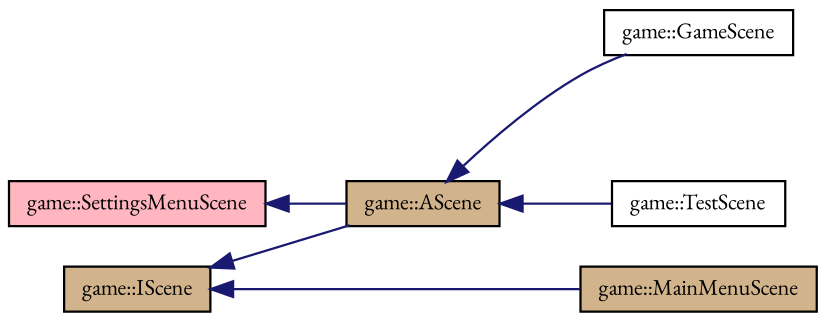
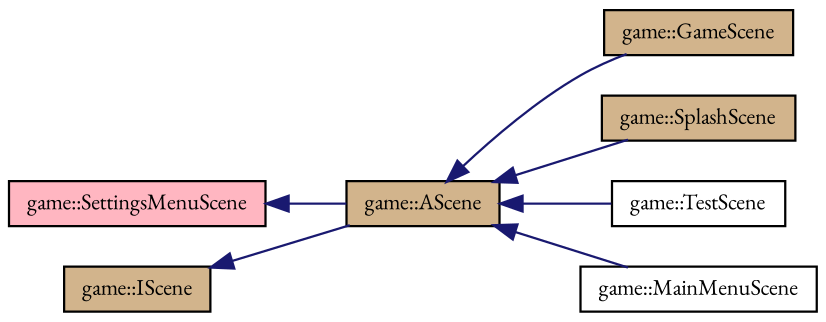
node "game::GameScene": fillcolor white -> tan
node "game::SplashScene": added
edge "game::MainMenuScene" -> "game::IScene": now "game::MainMenuScene" -> "game::AScene"
node "game::MainMenuScene": fillcolor tan -> white
